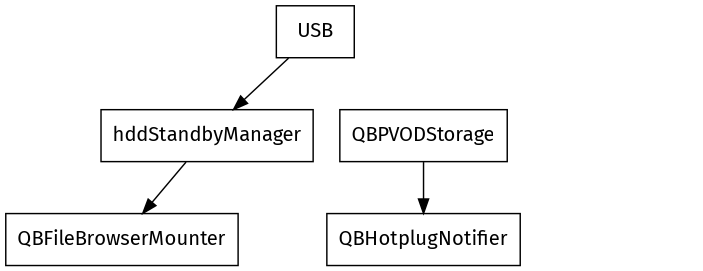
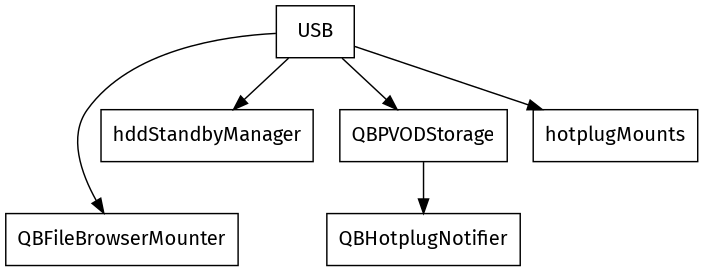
edge "USB" -> "QBPVODStorage": added
node "hotplugMounts": added
edge "hddStandbyManager" -> "QBFileBrowserMounter": now "USB" -> "QBFileBrowserMounter"
